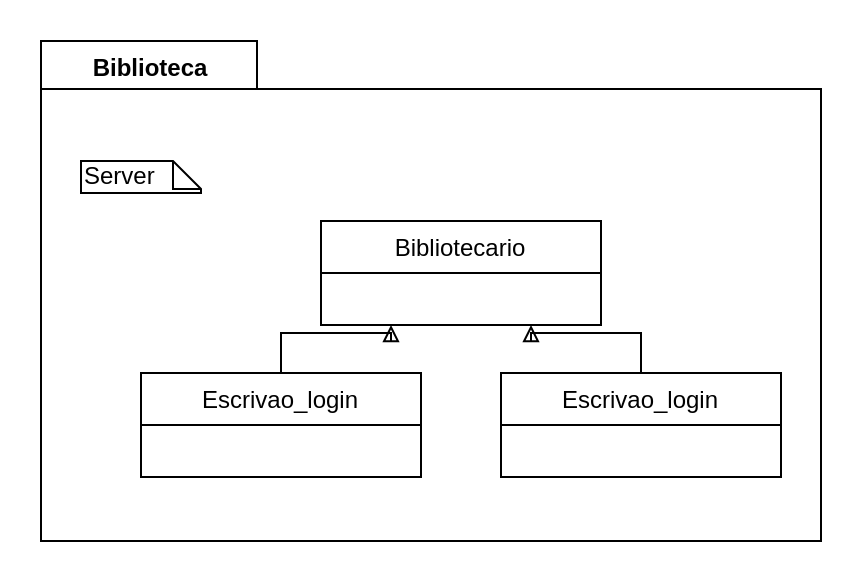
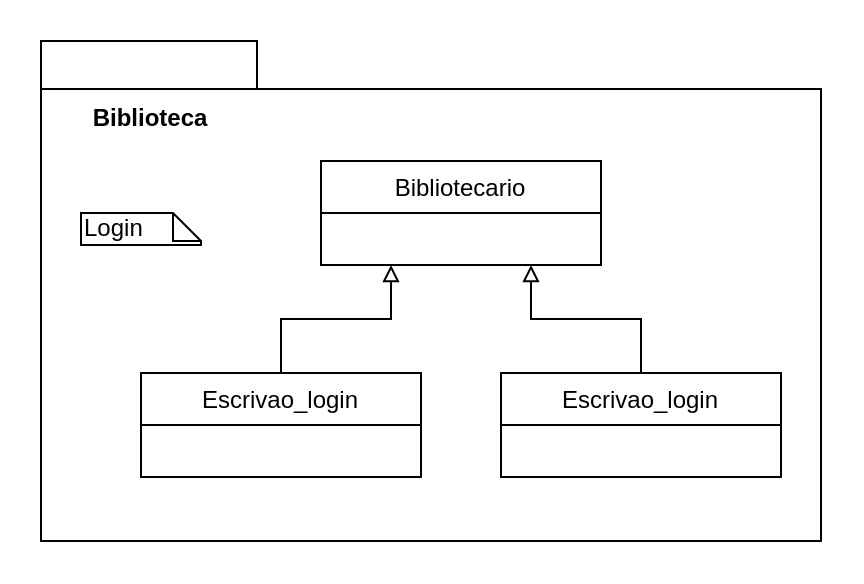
node "Biblioteca": moved (151, 67) -> (151, 117)
node "Server": removed
node "Login": added
node "Bibliotecario": moved (461, 273) -> (461, 213)
